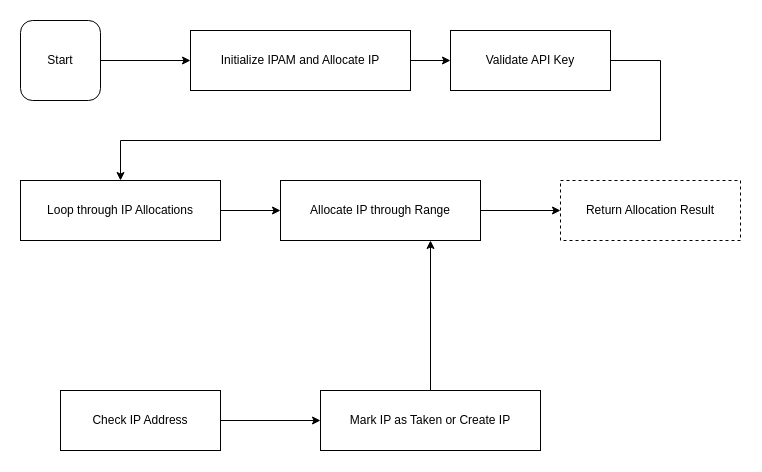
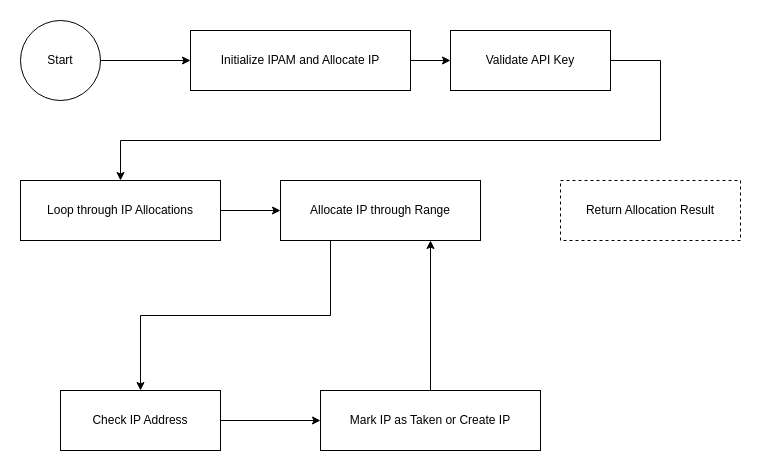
node "Start": shape rounded rectangle -> ellipse
edge "Allocate IP through Range" -> "Return Allocation Result": removed
edge "Allocate IP through Range" -> "Check IP Address": added
